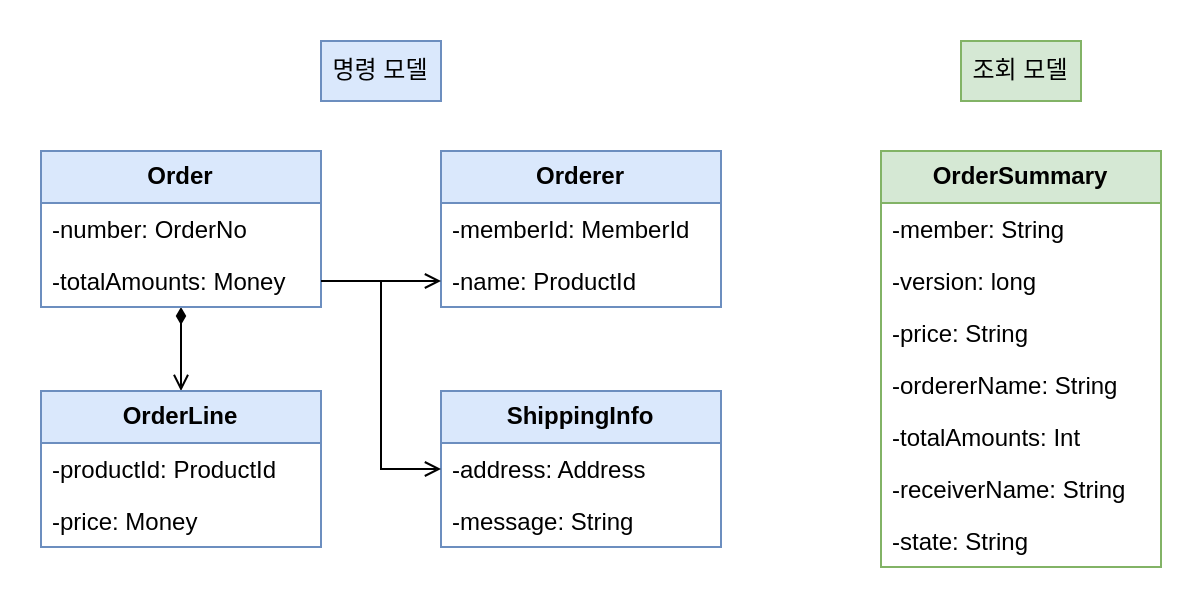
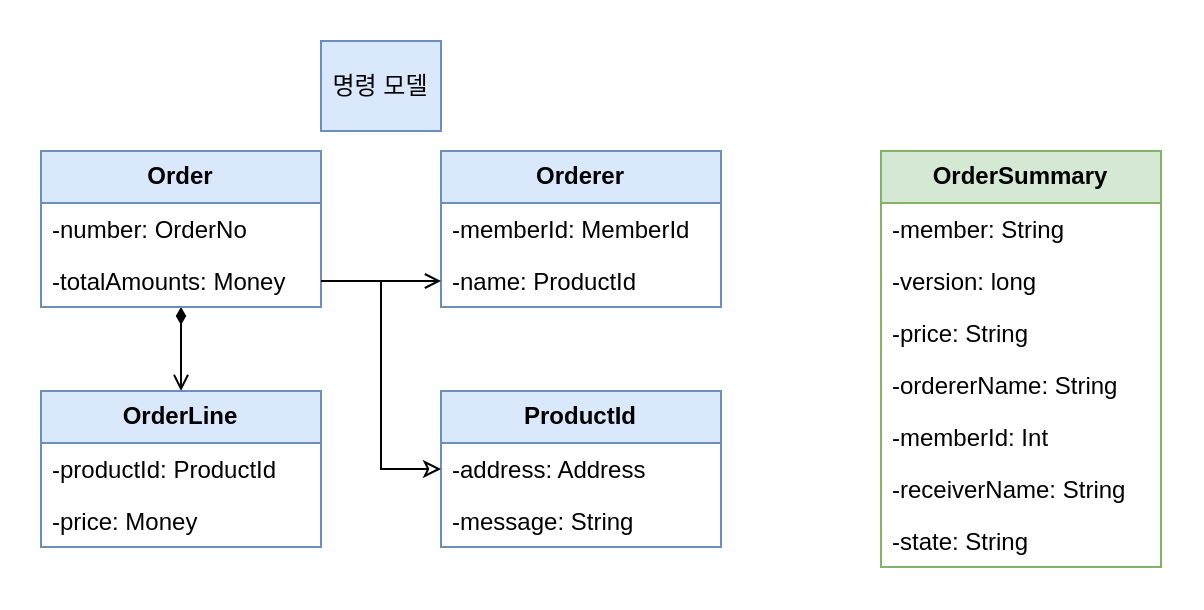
node "명령 모델": size 120x60 -> 120x90
node "조회 모델": removed
node "ShippingInfo": label "ShippingInfo" -> "ProductId"
node "-totalAmounts: Int": label "-totalAmounts: Int" -> "-memberId: Int"
edge "-totalAmounts: Money" -> "-address: Address": arrowhead open -> classic
